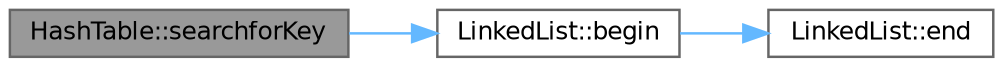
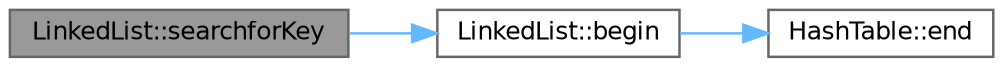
node "HashTable::searchforKey": label "HashTable::searchforKey" -> "LinkedList::searchforKey"
node "LinkedList::end": label "LinkedList::end" -> "HashTable::end"
